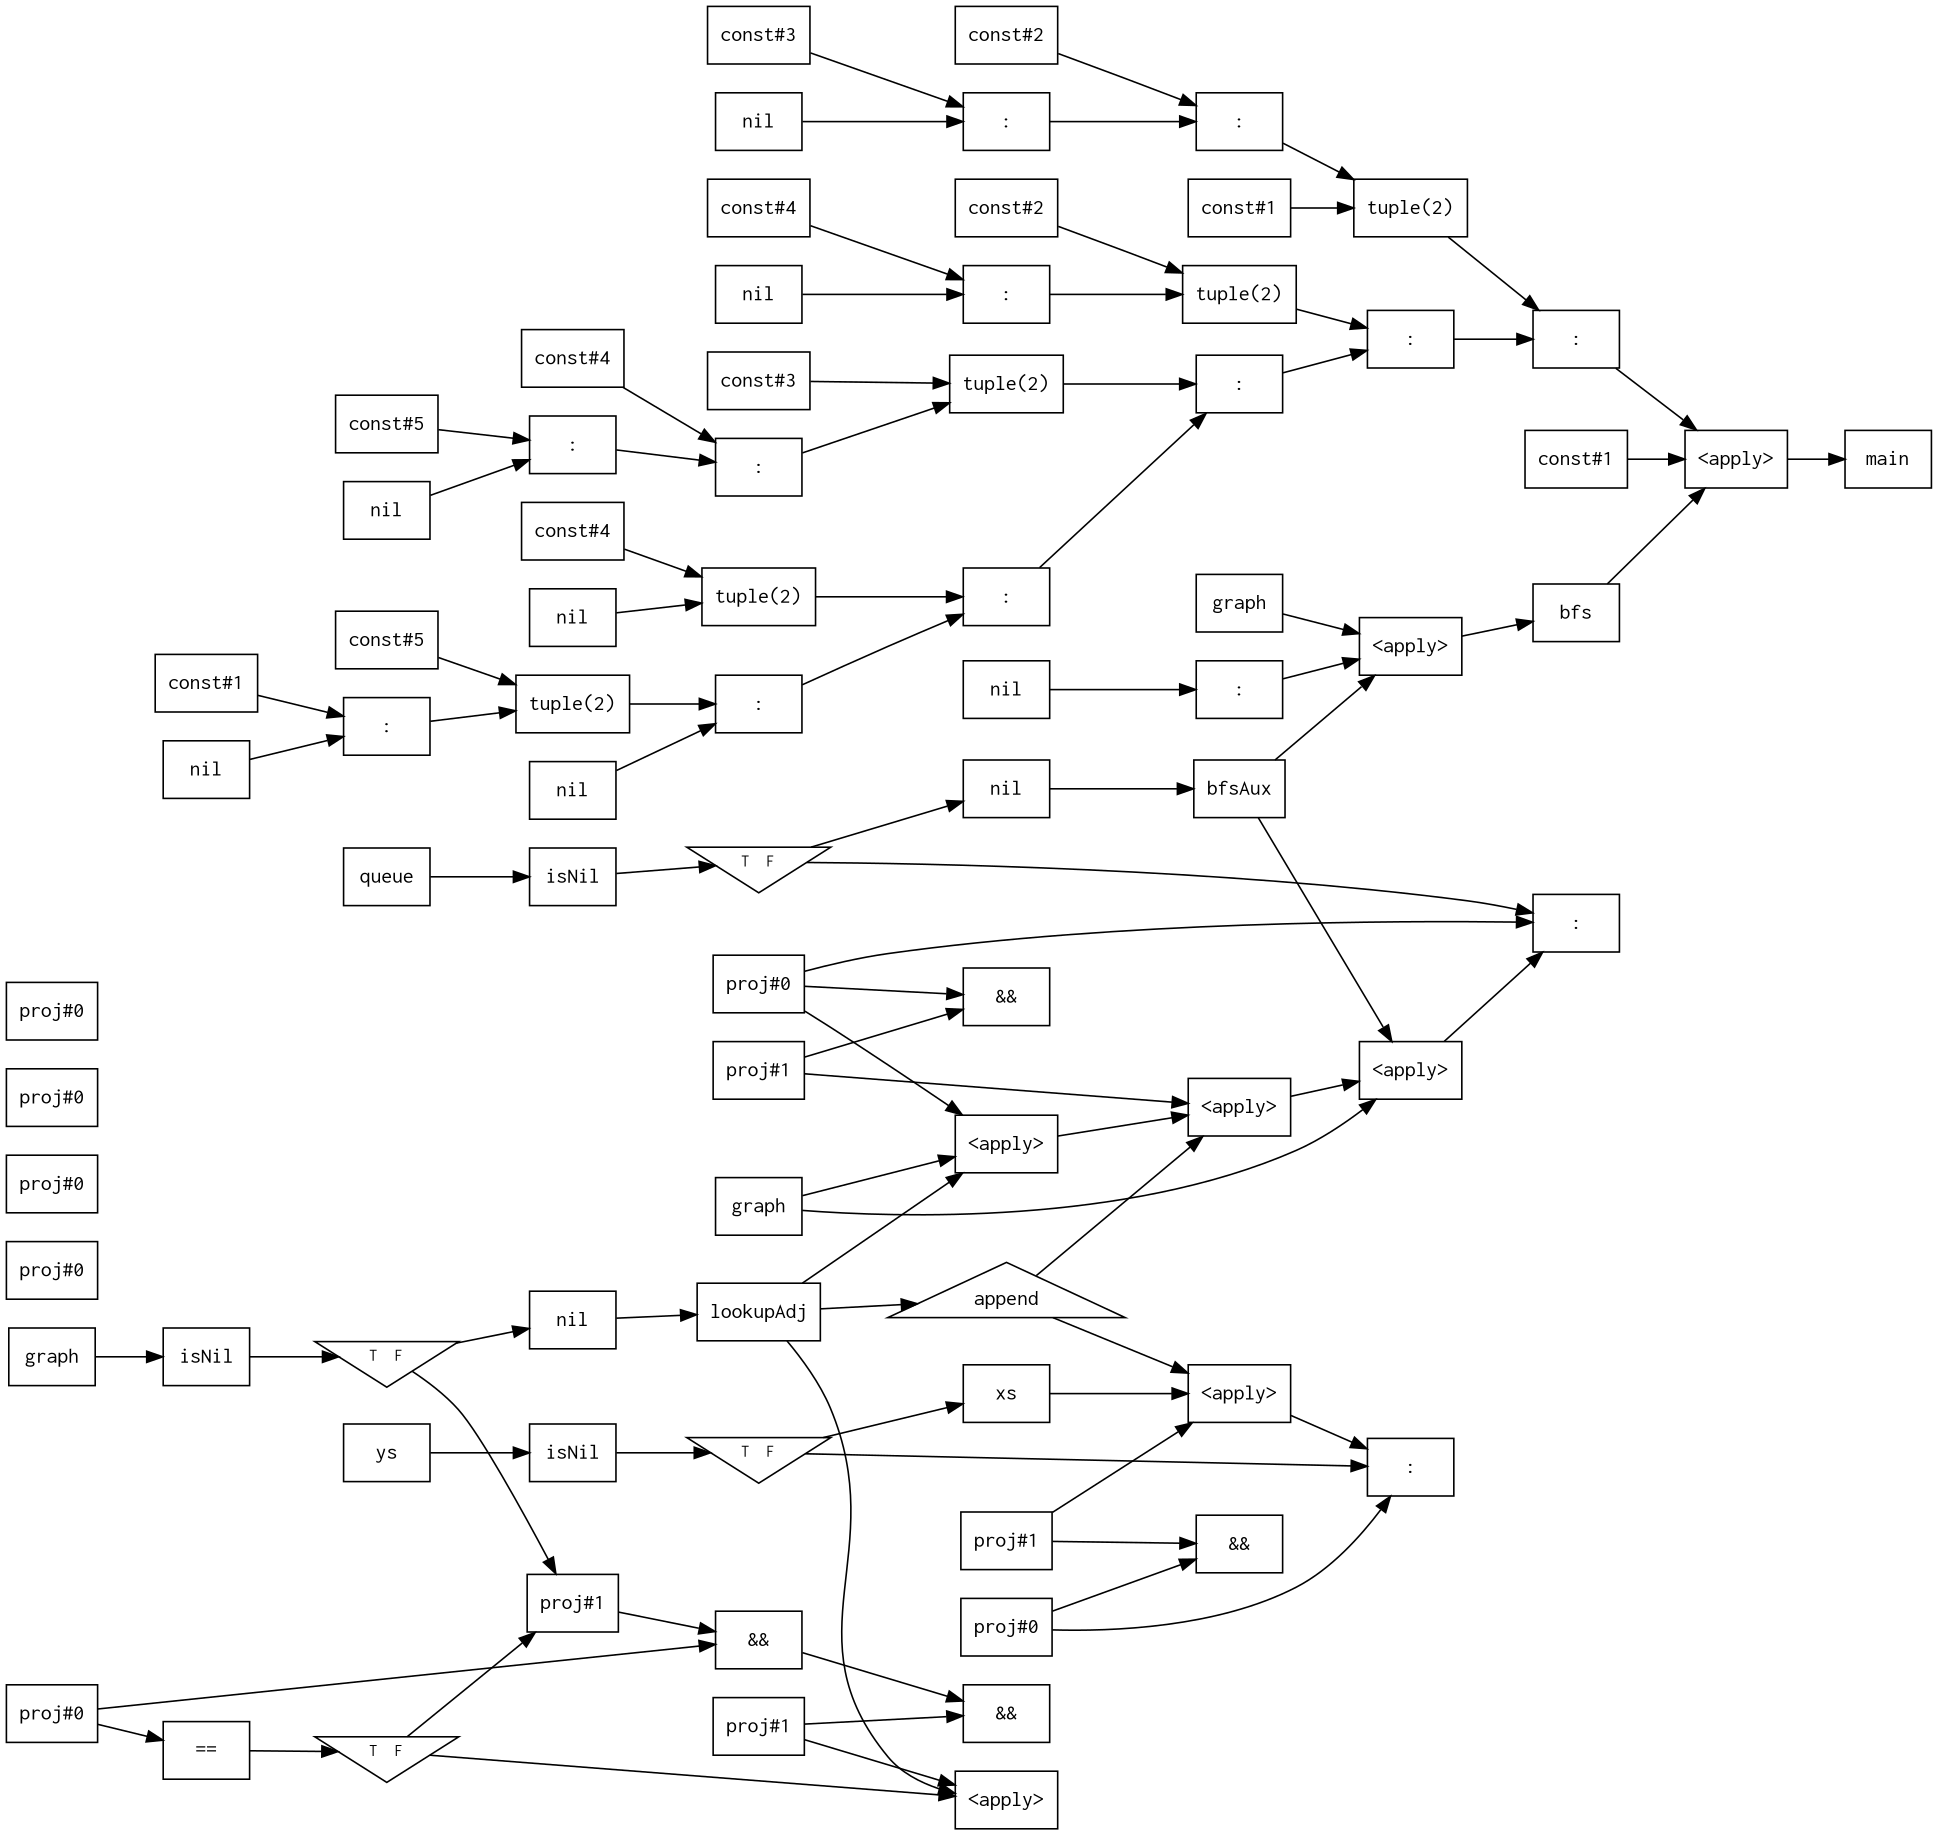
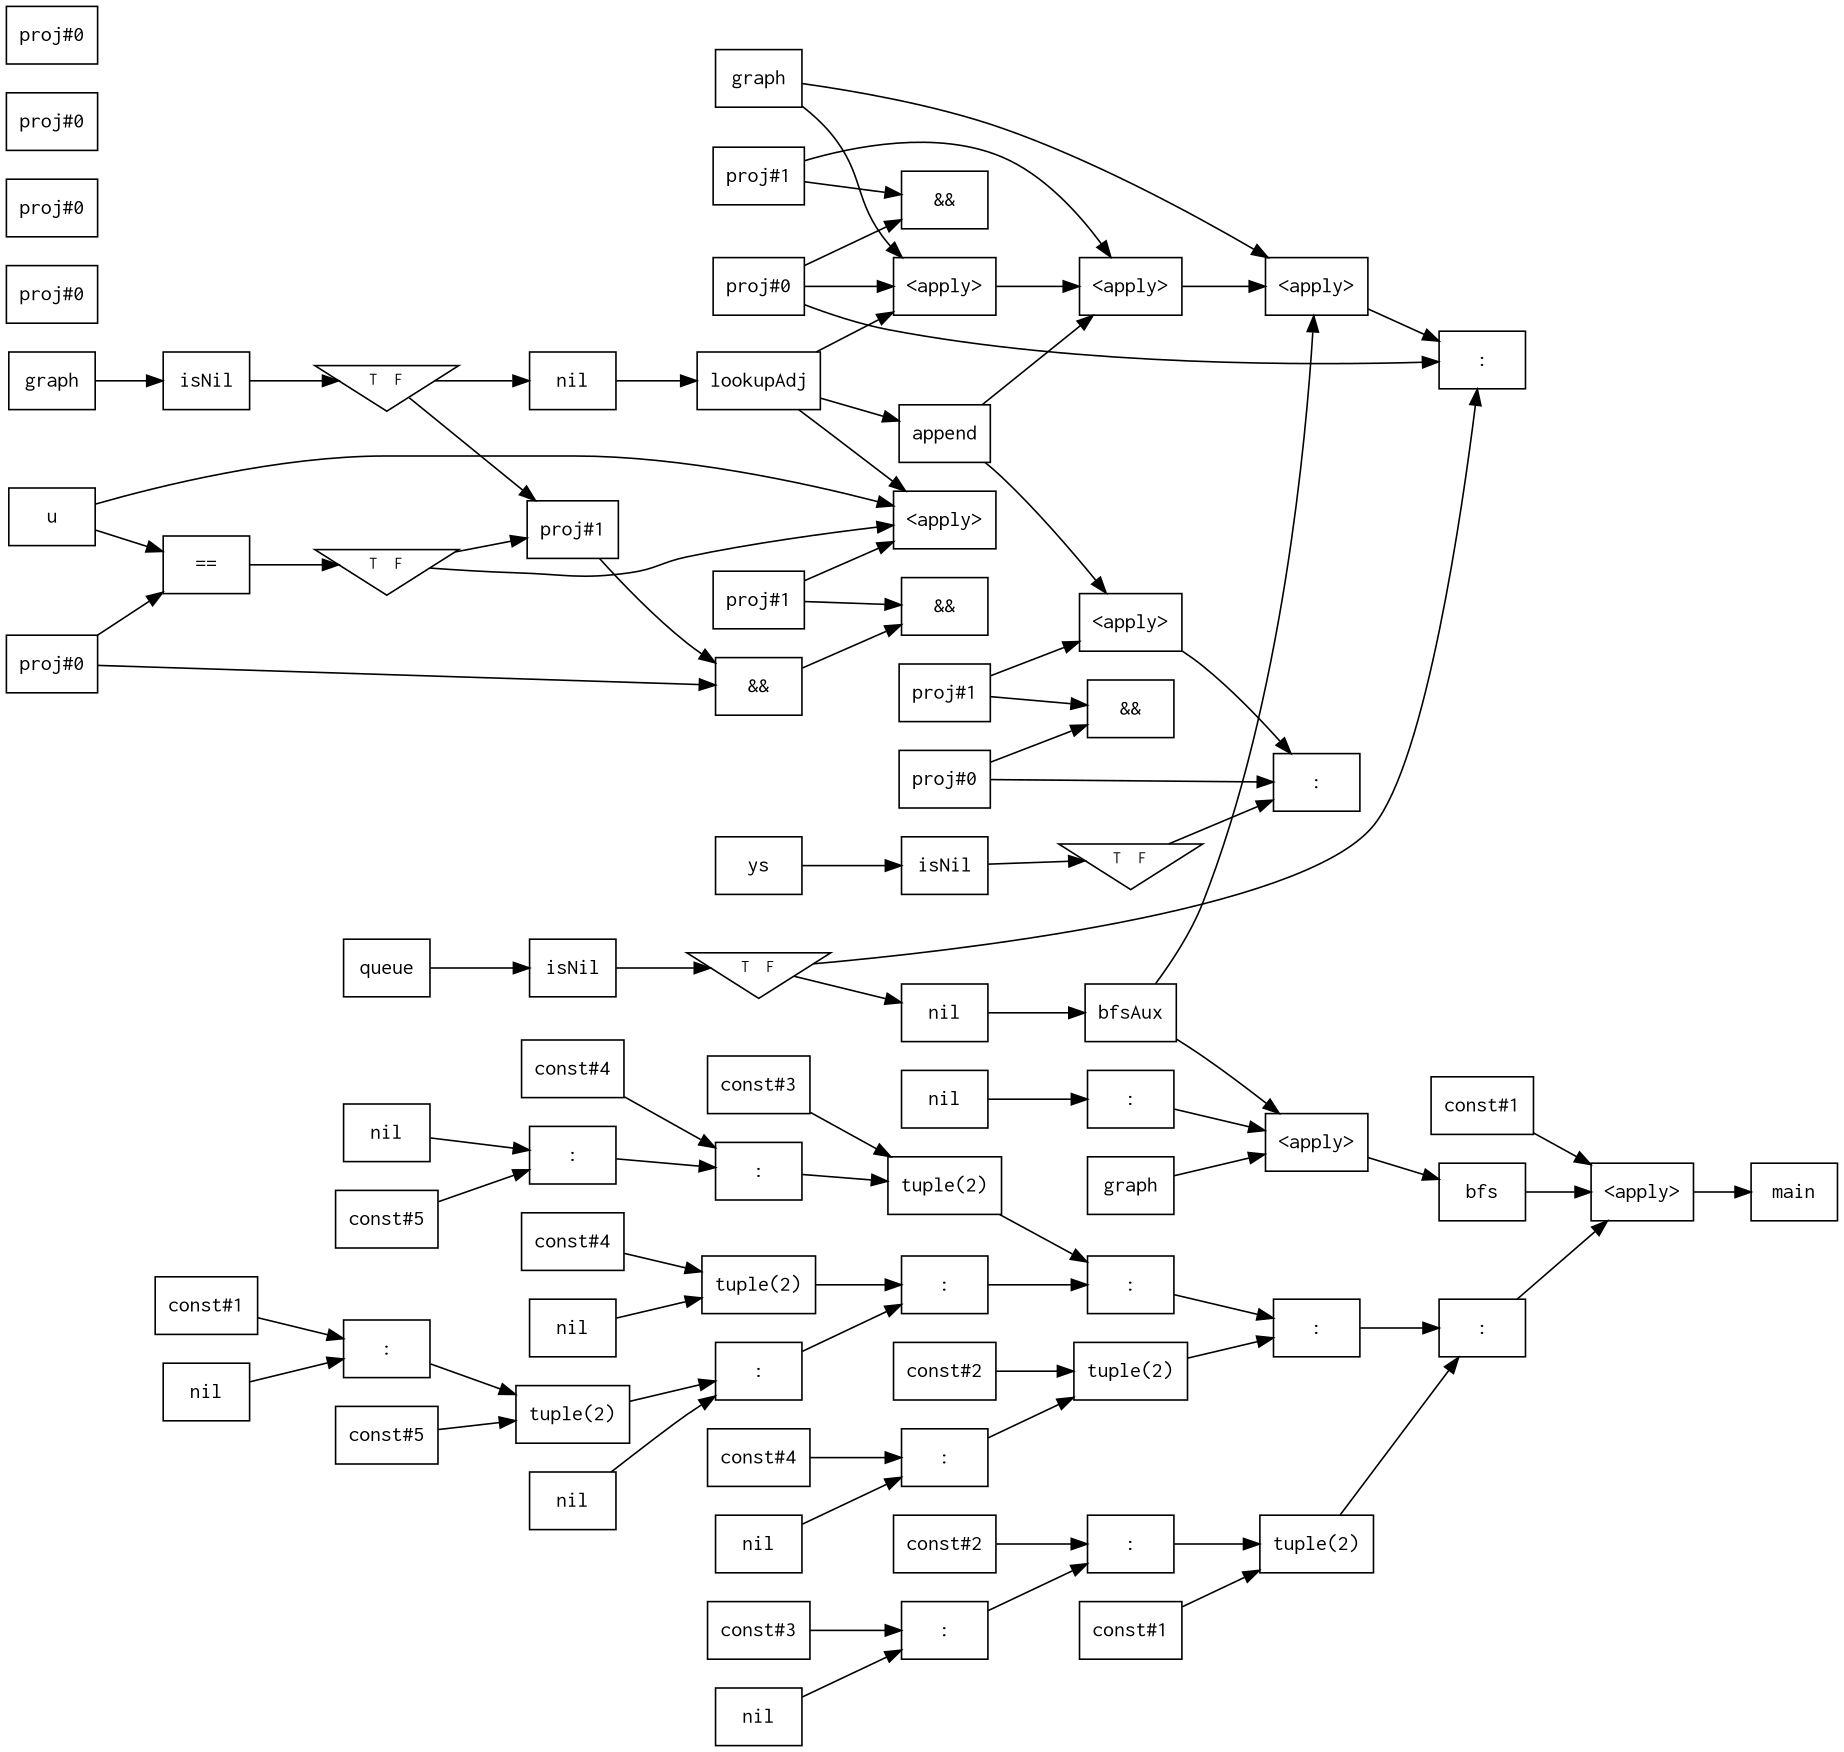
node "u": added
node "append": shape triangle -> box
node "xs": removed
